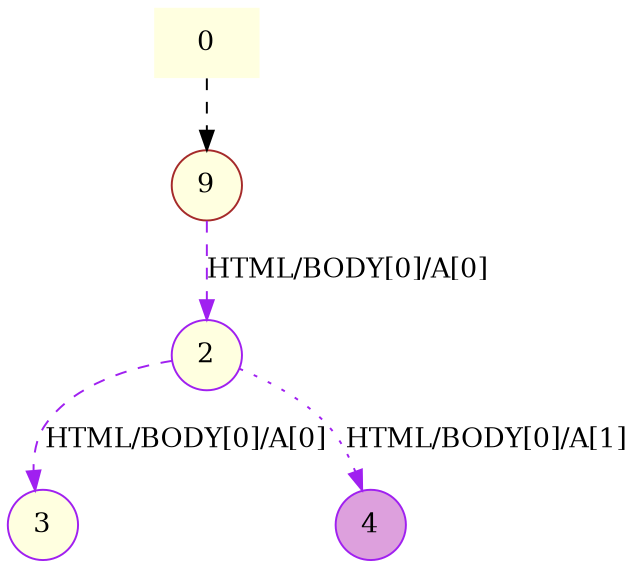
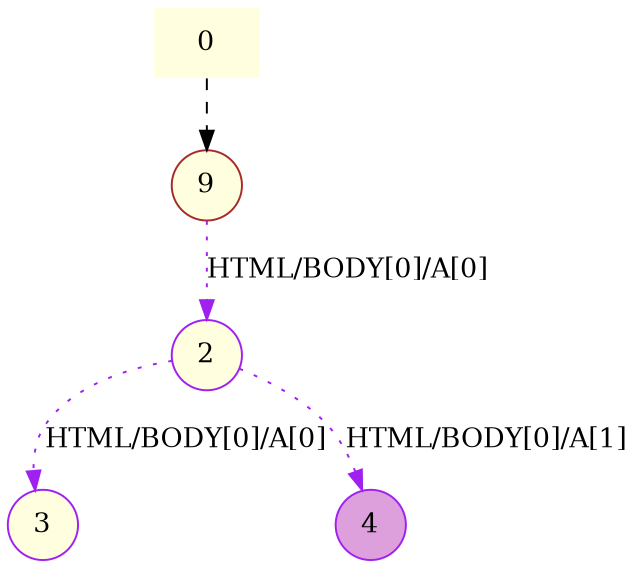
edge "9" -> "2": style dashed -> dotted
edge "2" -> "3": style dashed -> dotted
